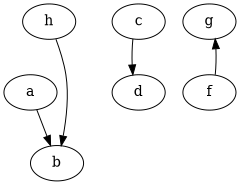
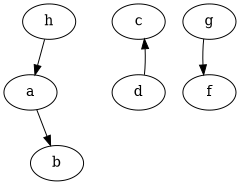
edge "c" -> "d": reversed
edge "f" -> "g": reversed
edge "h" -> "b": now "h" -> "a"
